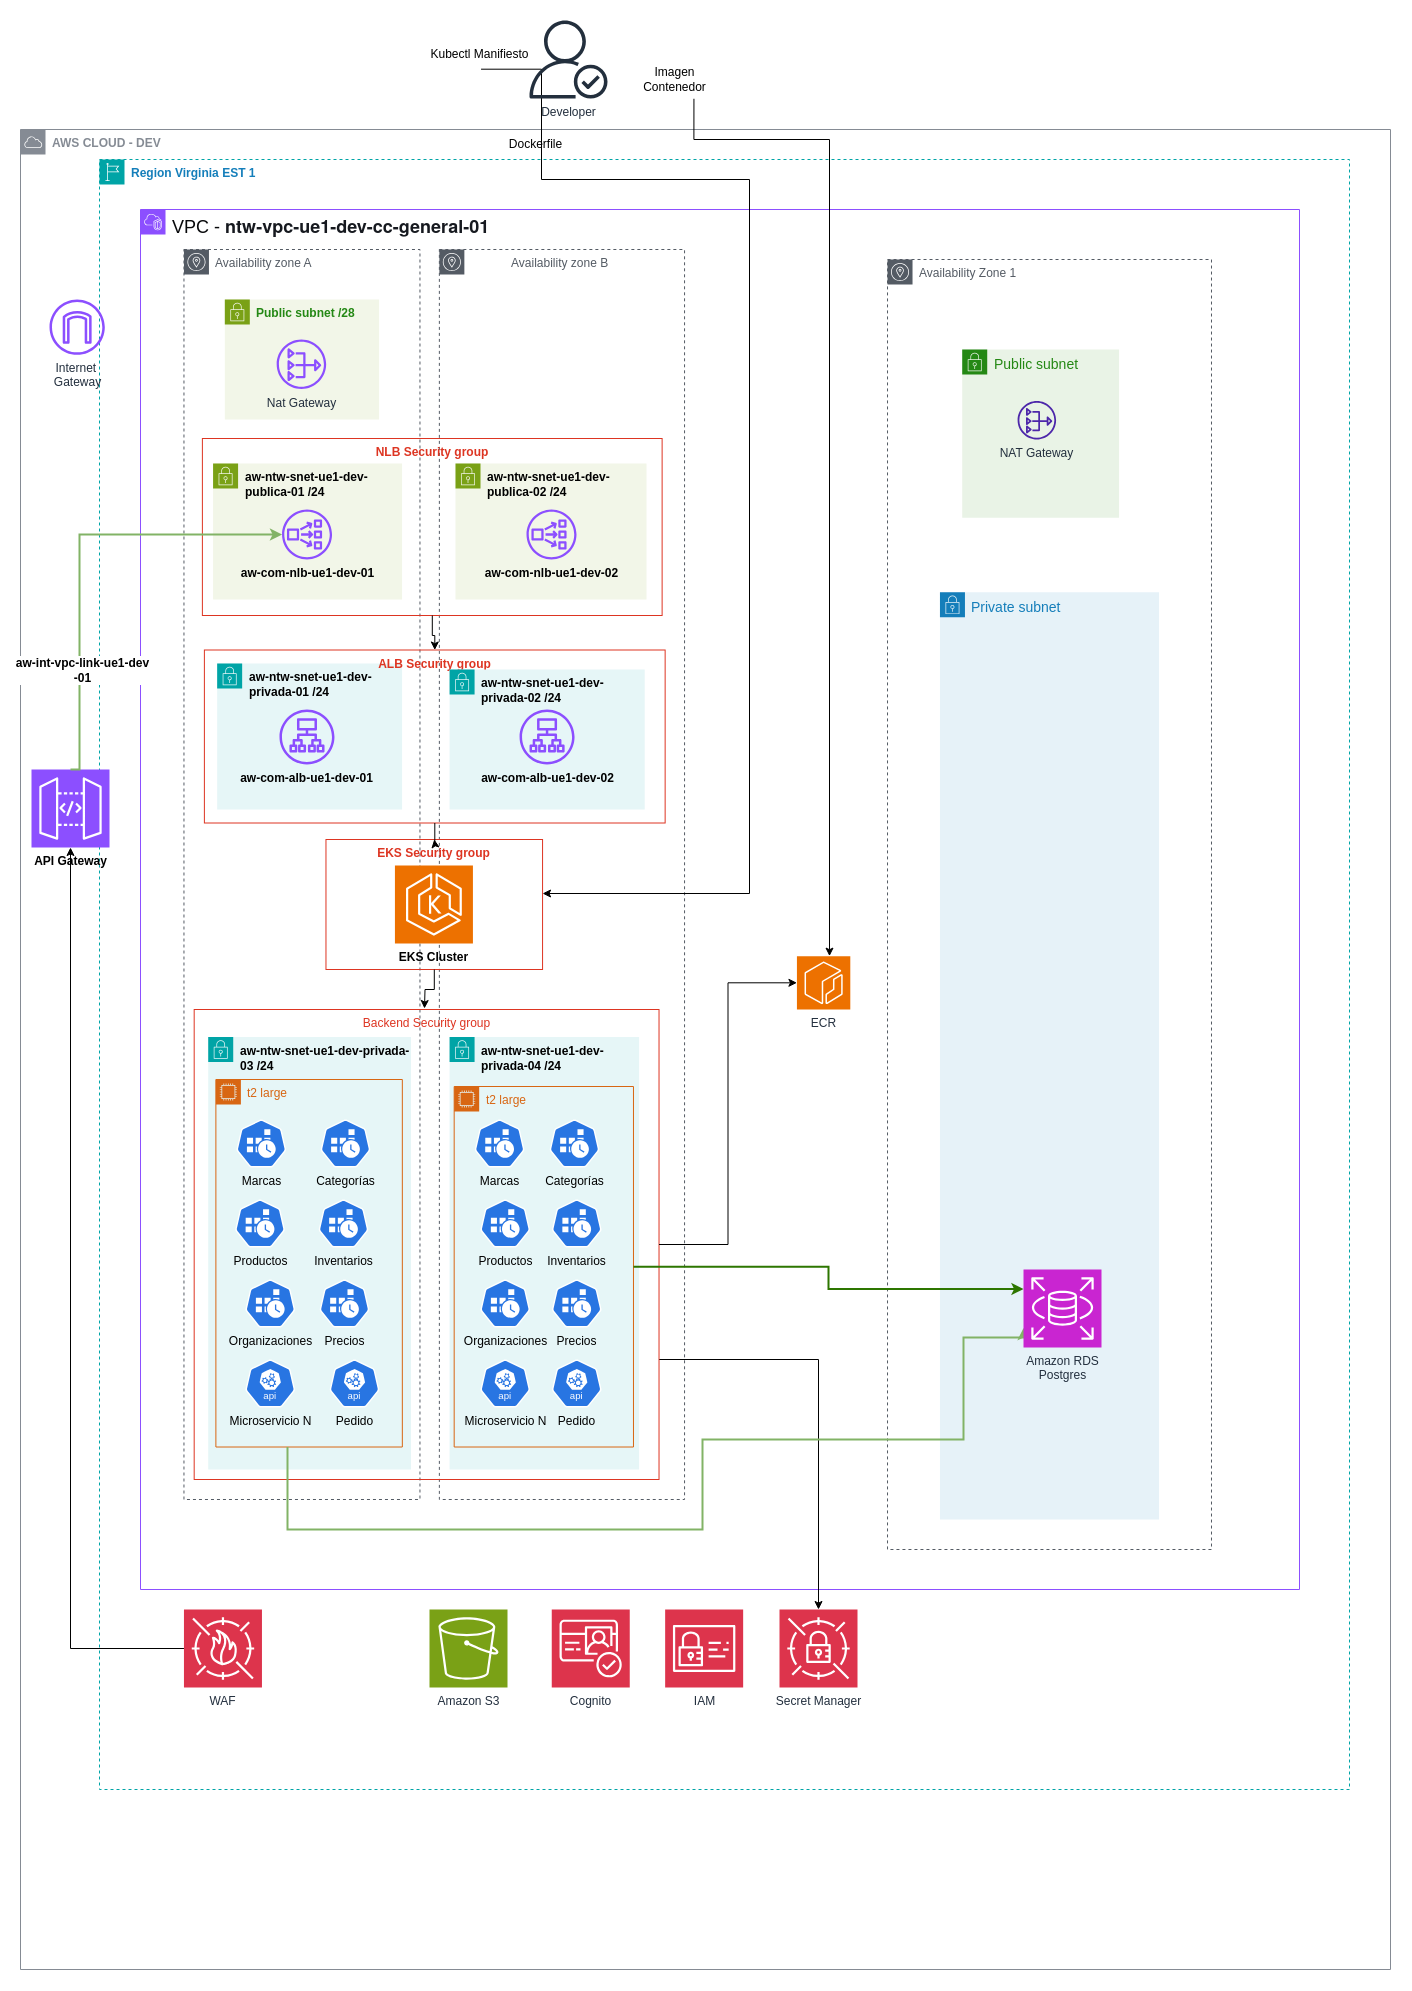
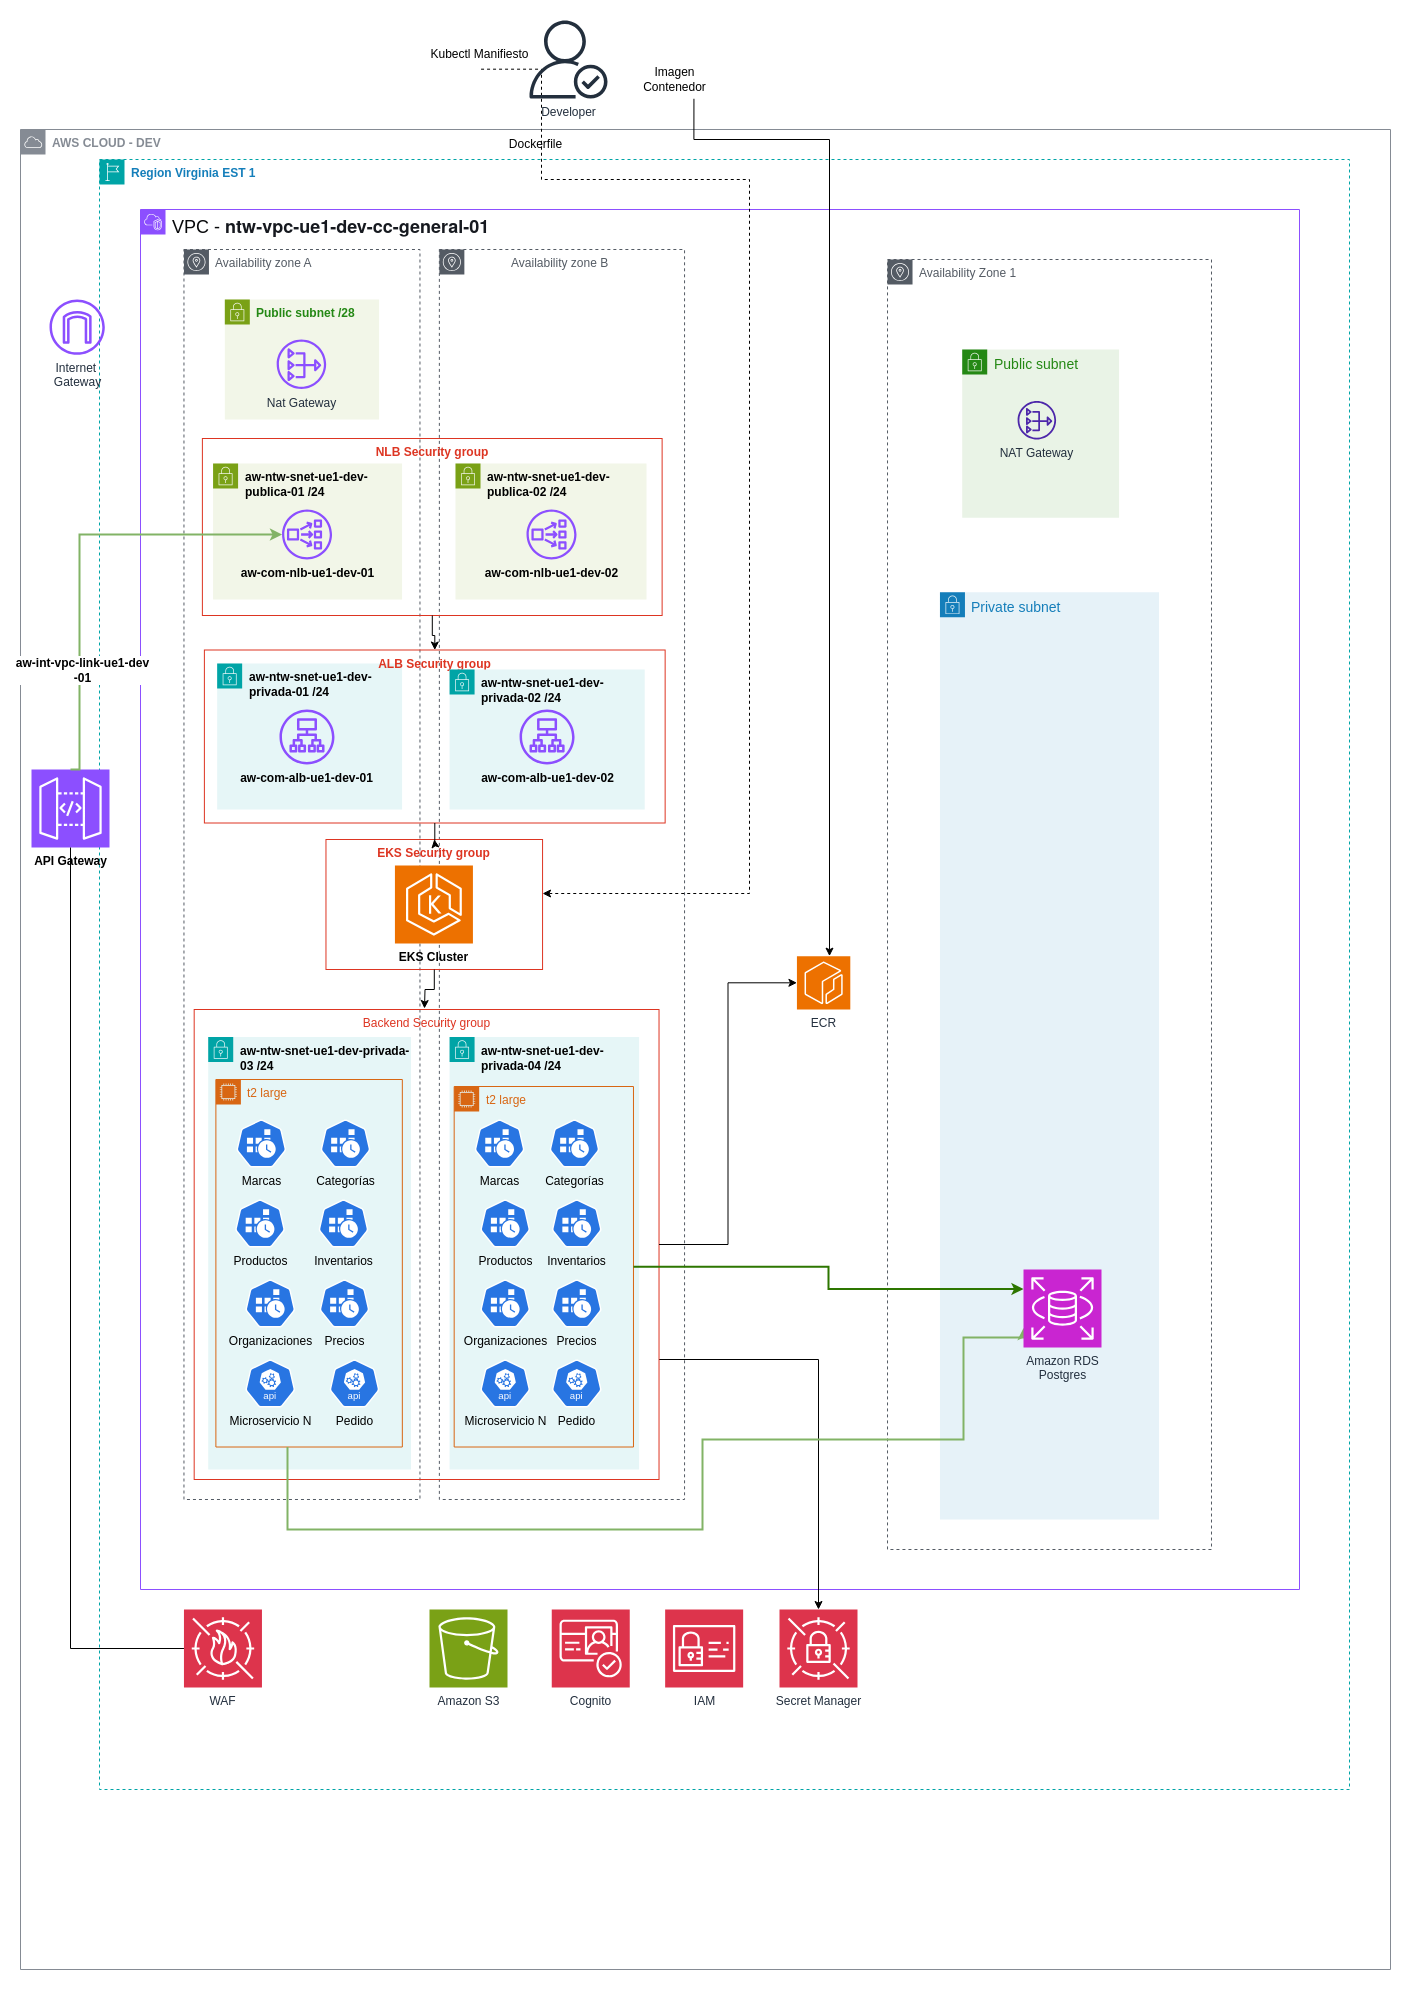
edge "Kubectl Manifiesto" -> "EKS Security group": style solid -> dashed
edge "WAF" -> "API Gateway": arrowhead classic -> none
